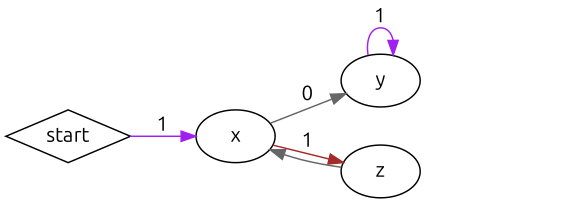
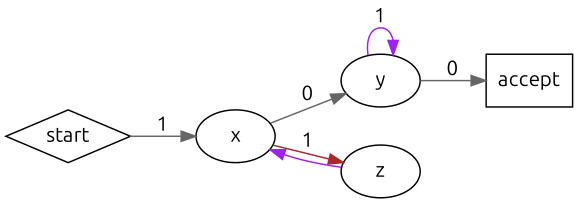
node "accept": added
edge "start" -> "x": color purple -> gray40
edge "z" -> "x": color gray40 -> purple
